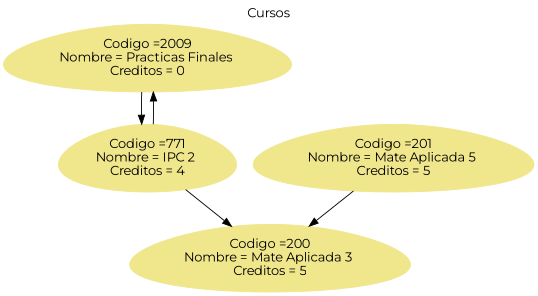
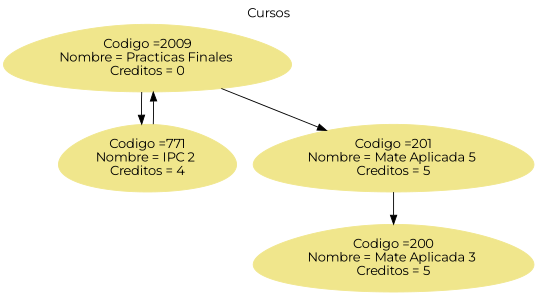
edge "Codigo =2009 Nombre = Practicas Finales Creditos = 0" -> "Codigo =201 Nombre = Mate Aplicada 5 Creditos = 5": added
edge "Codigo =771 Nombre = IPC 2 Creditos = 4" -> "Codigo =200 Nombre = Mate Aplicada 3 Creditos = 5": removed
